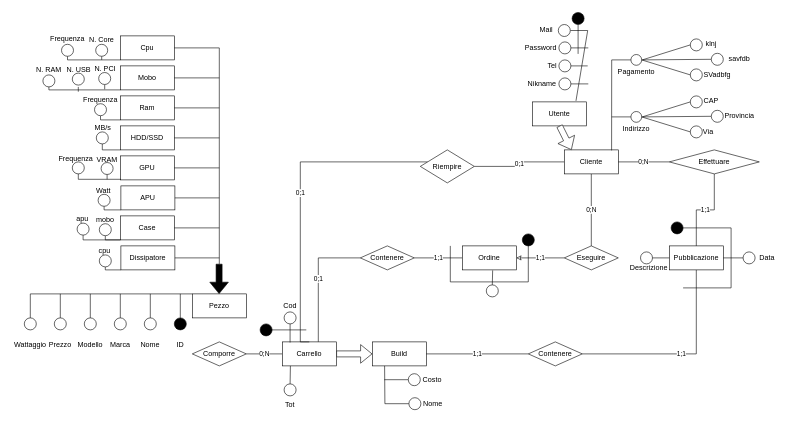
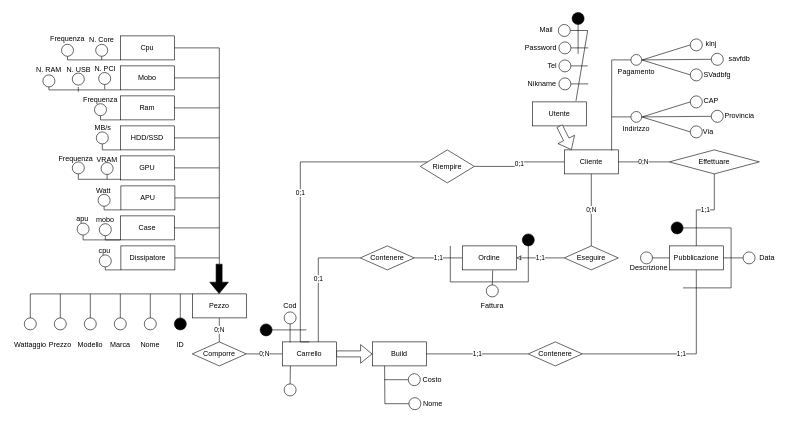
node "Fattura": added
edge "Pezzo" -- "Comporre": added, label "0;N"
node "Tot": removed
